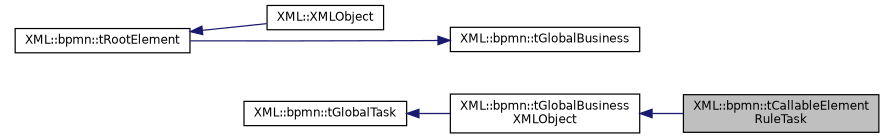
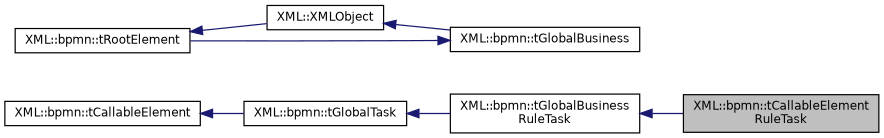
edge "XML::bpmn::tGlobalBusiness" -> "XML::XMLObject": added
node "XML::bpmn::tCallableElement": added
node "XML::bpmn::tGlobalBusiness XMLObject": label "XML::bpmn::tGlobalBusiness XMLObject" -> "XML::bpmn::tGlobalBusiness RuleTask"
